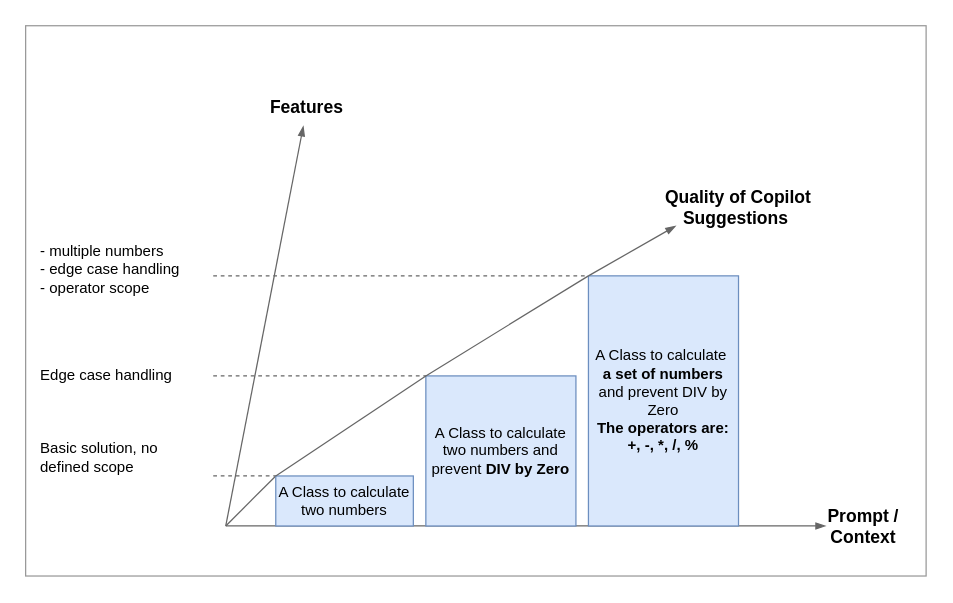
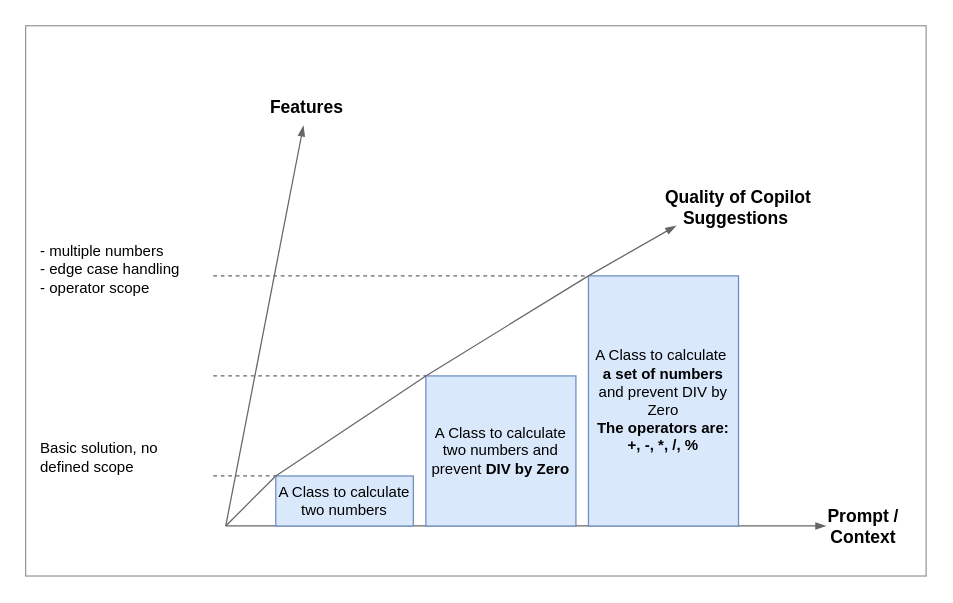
node "Edge case handling": removed
